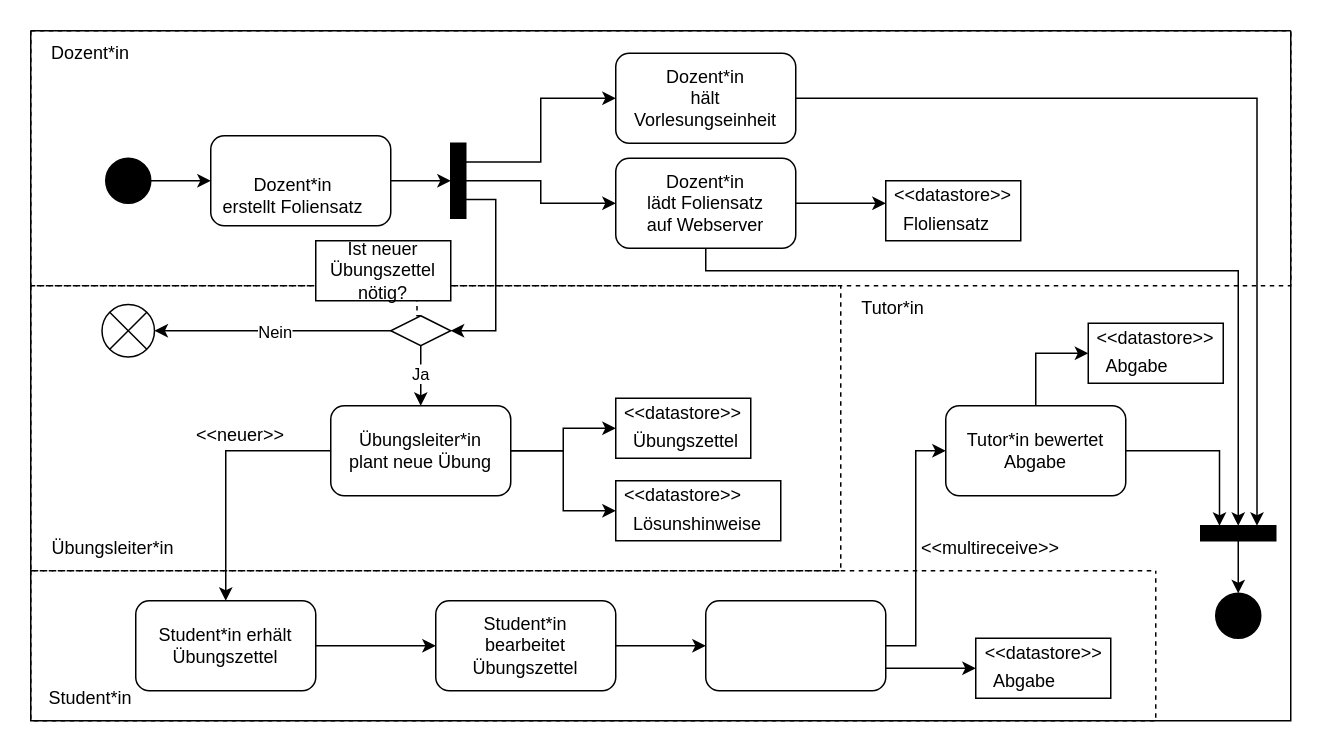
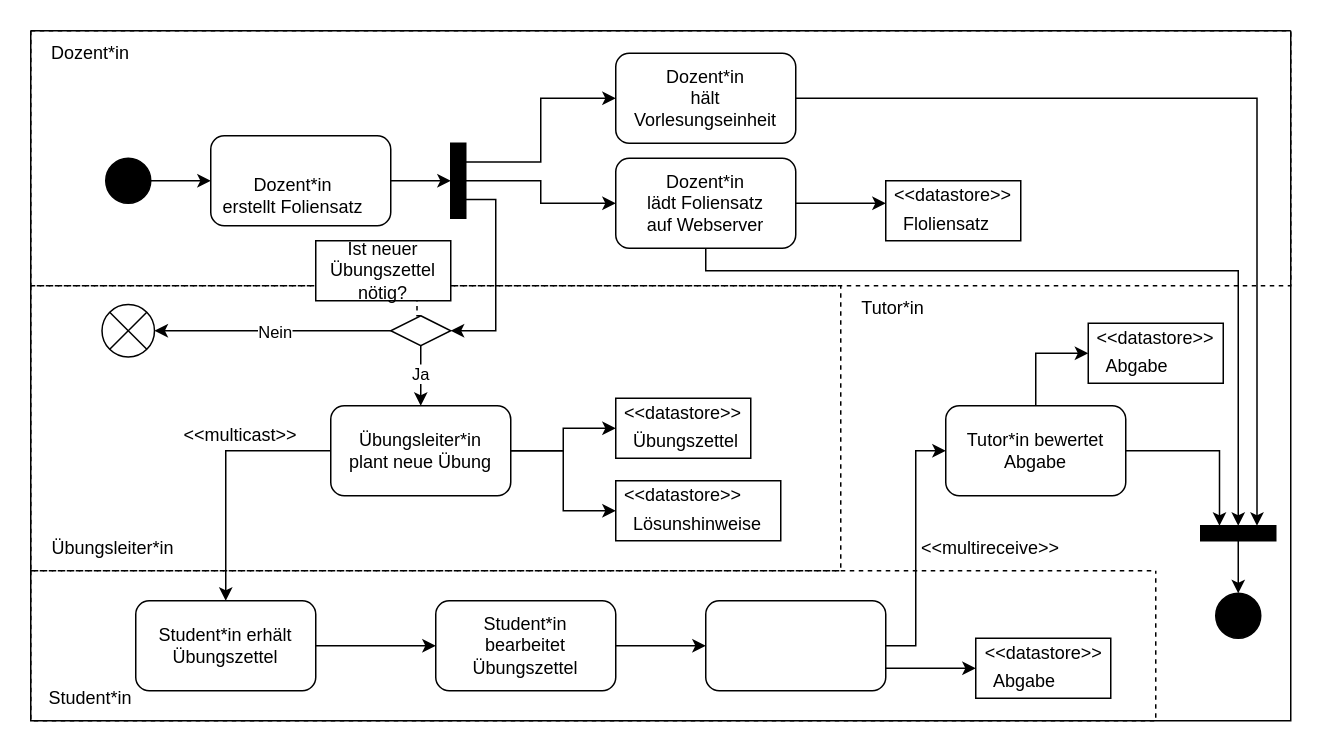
node "<<neuer>>": label "<<neuer>>" -> "<<multicast>>"
